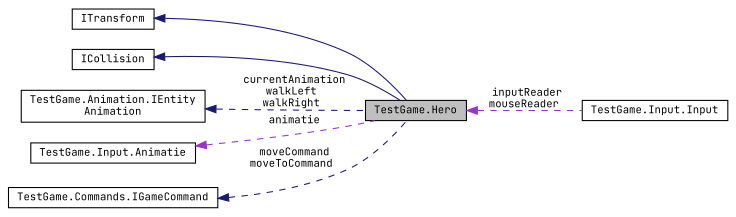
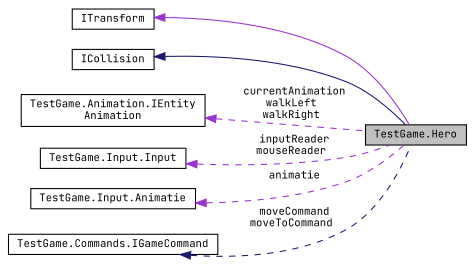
edge "TestGame.Hero" -> "ITransform": color midnightblue -> darkorchid3
edge "TestGame.Hero" -> "TestGame.Animation.IEntity Animation": color midnightblue -> darkorchid3
edge "TestGame.Input.Input" -> "TestGame.Hero": reversed
